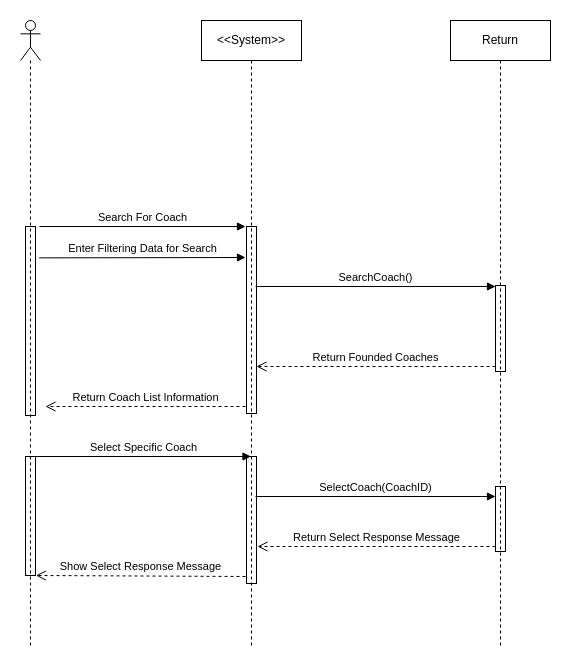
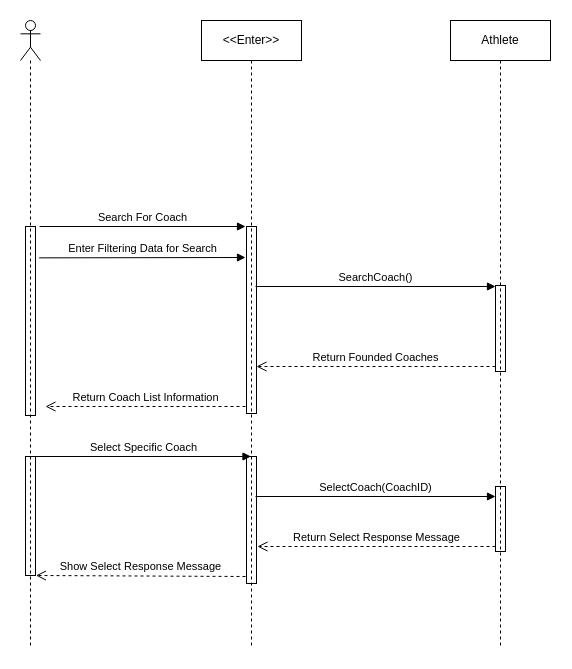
node "<<System>>": label "<<System>>" -> "<<Enter>>"
node "Return": label "Return" -> "Athlete"
